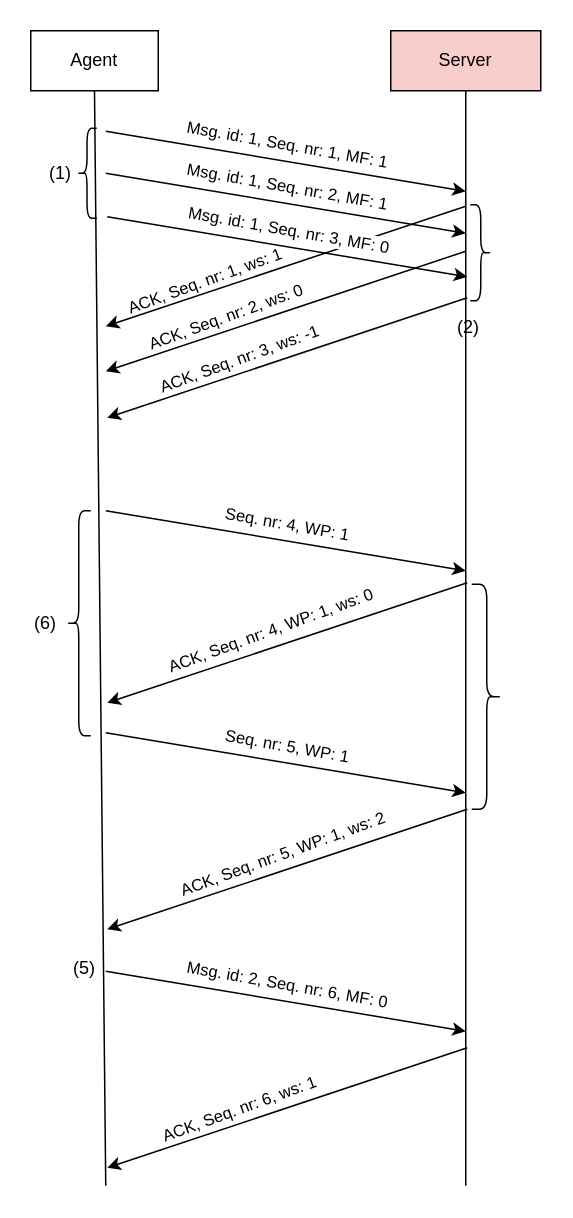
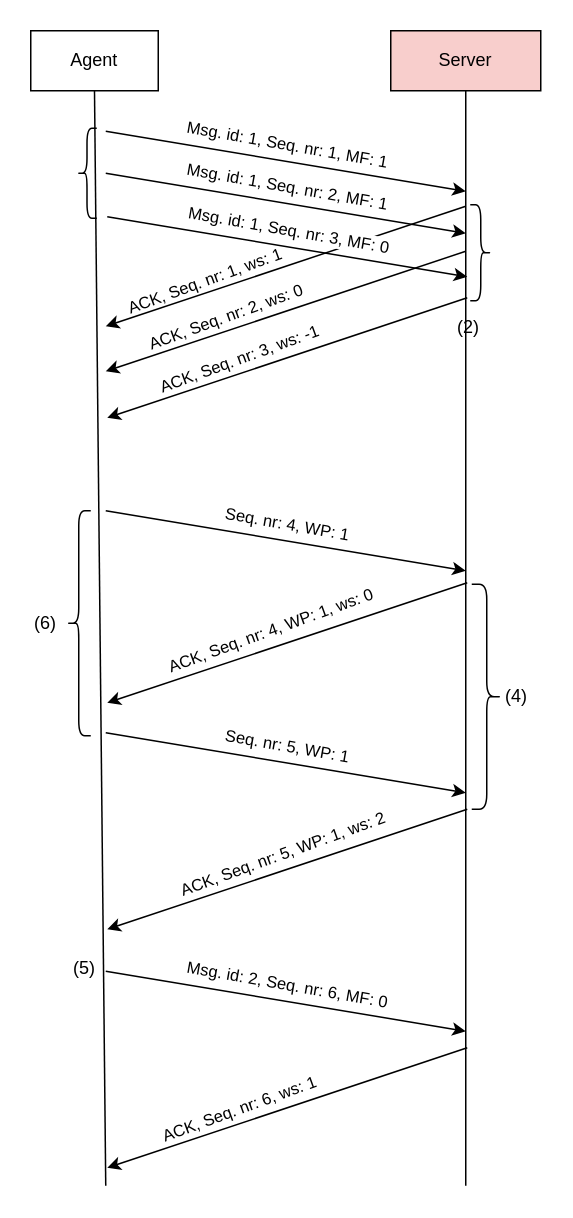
node "(1)": removed
node "(4)": added
